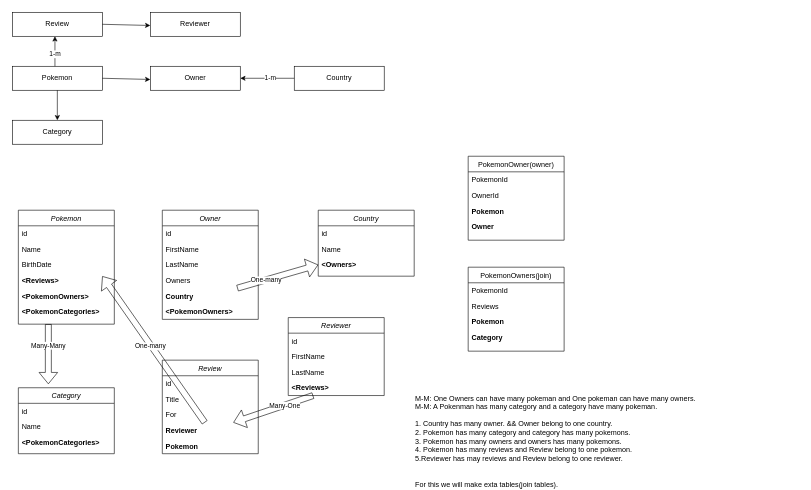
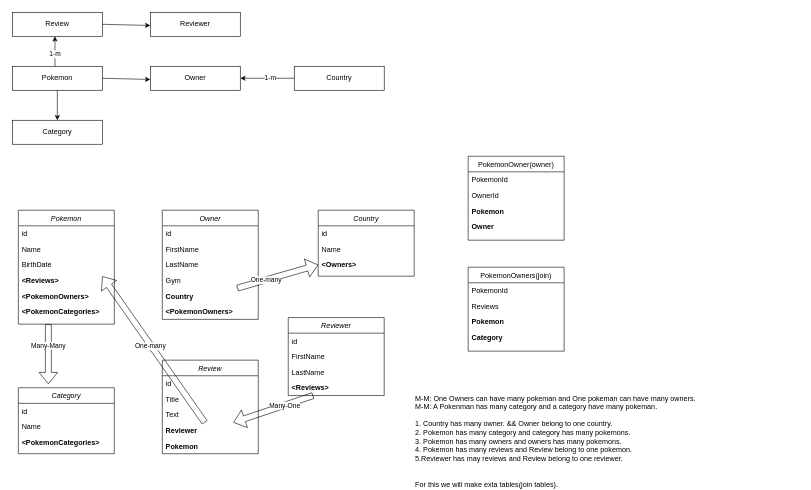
node "Owners": label "Owners" -> "Gym"
node "For": label "For" -> "Text"
